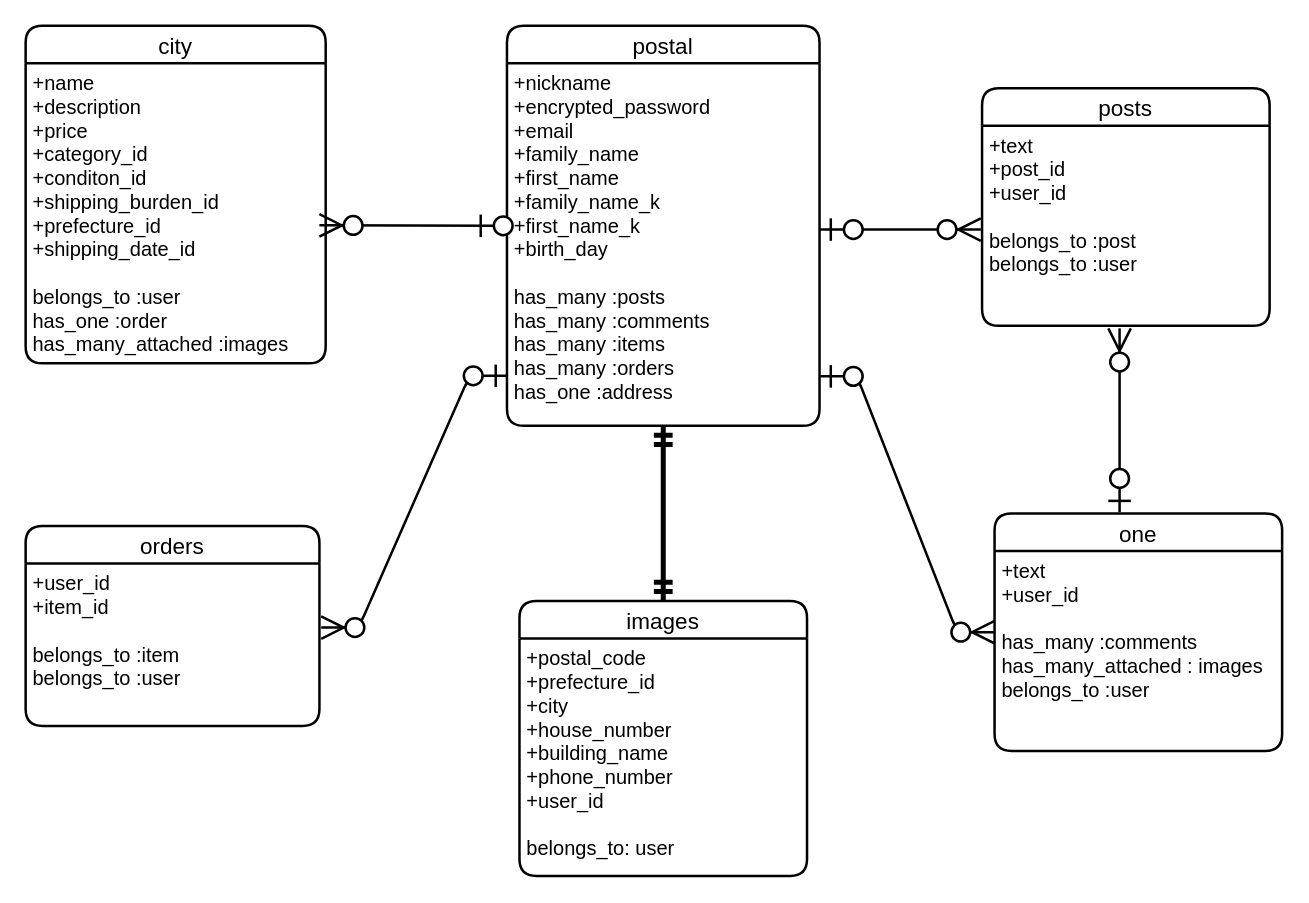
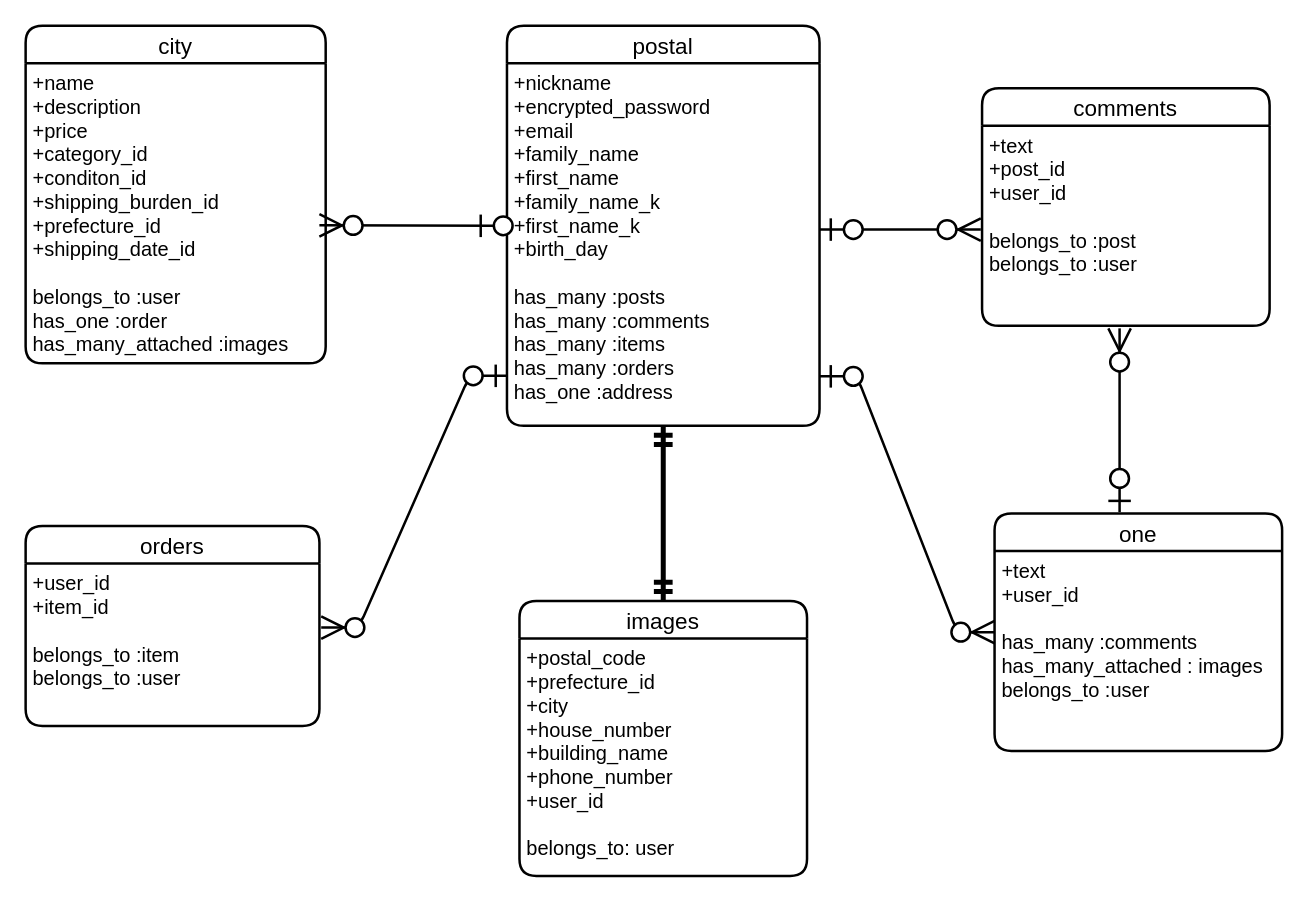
node "posts": label "posts" -> "comments"
